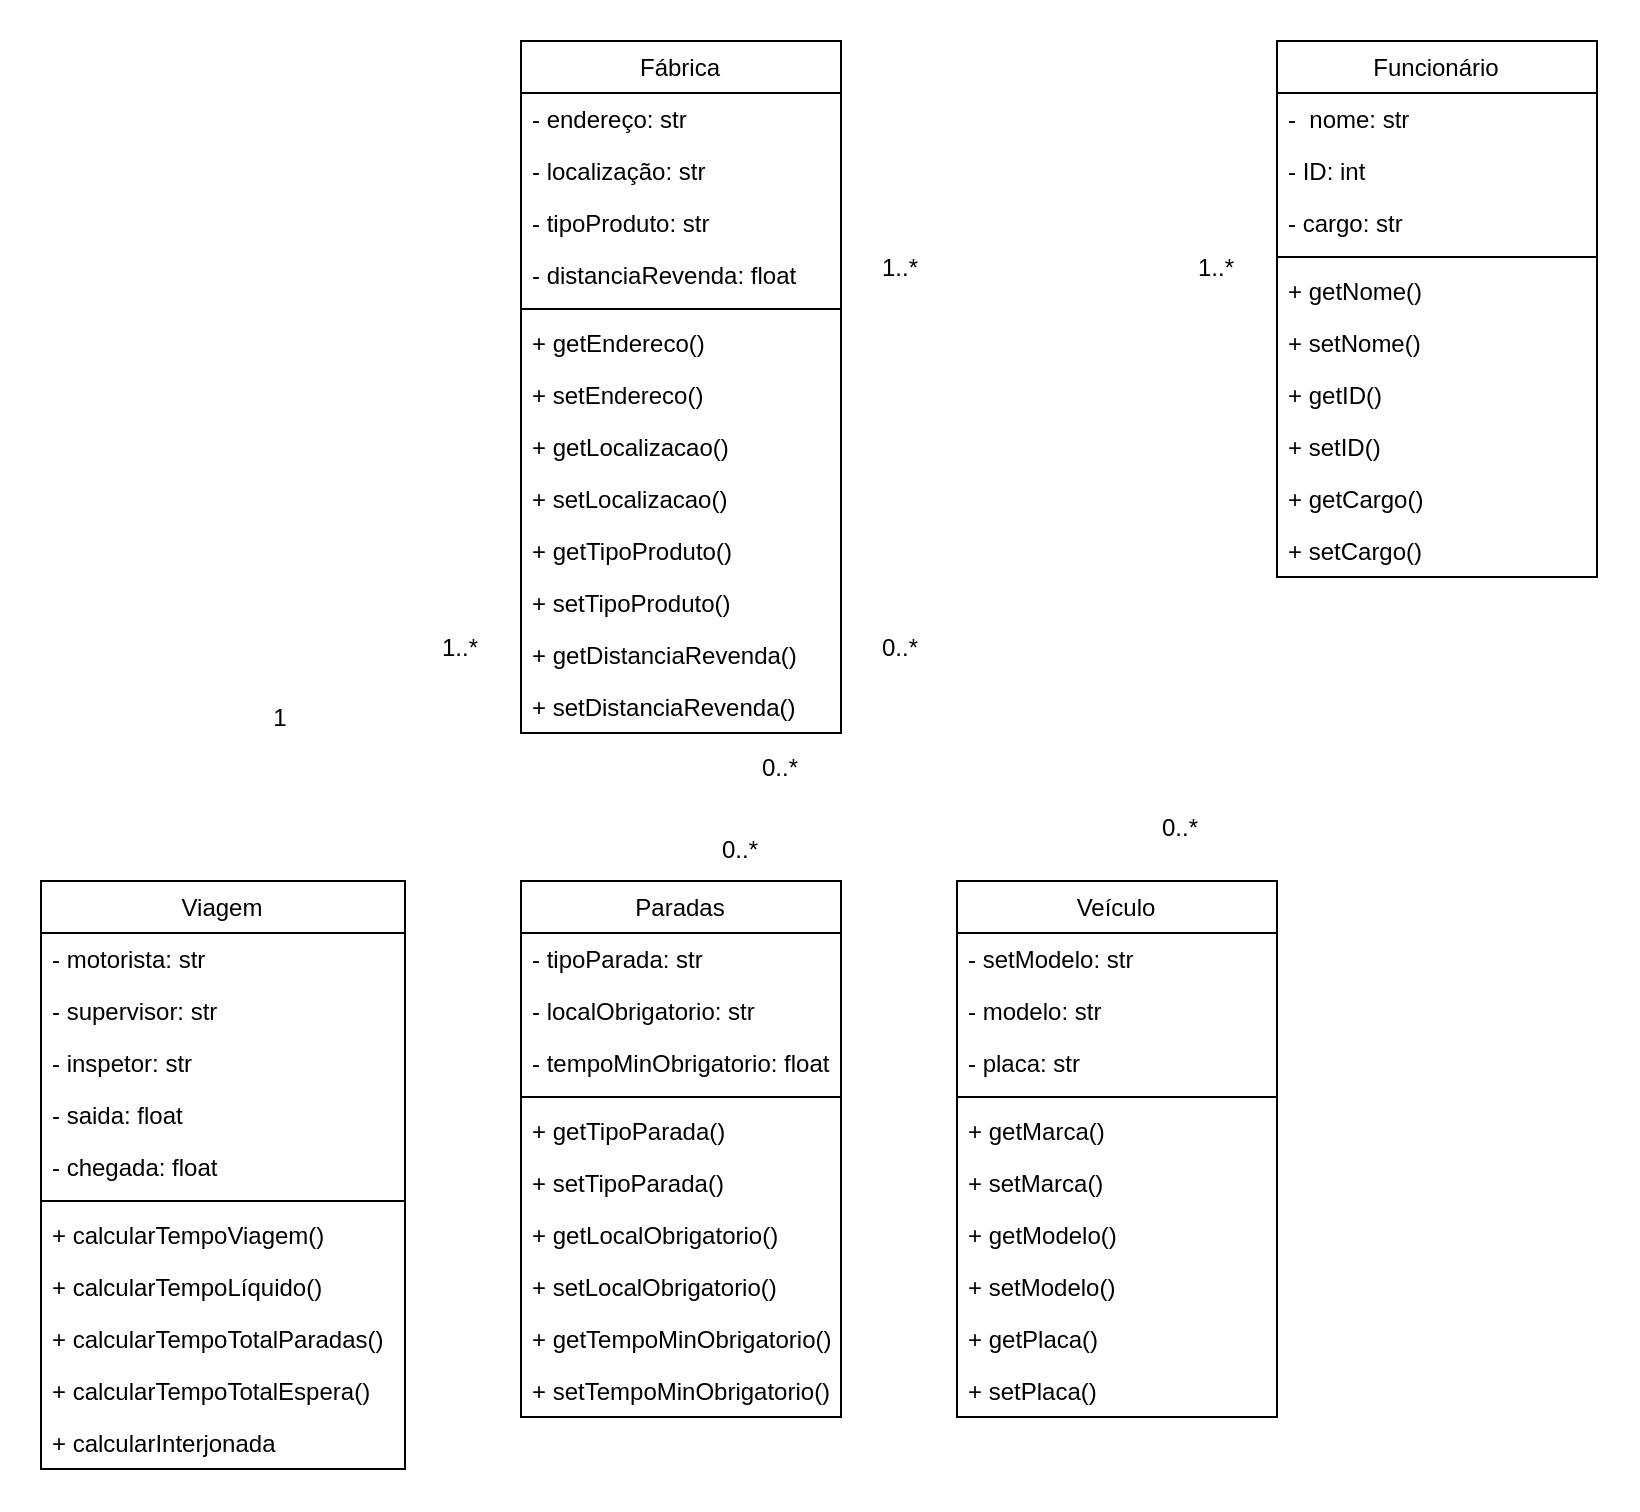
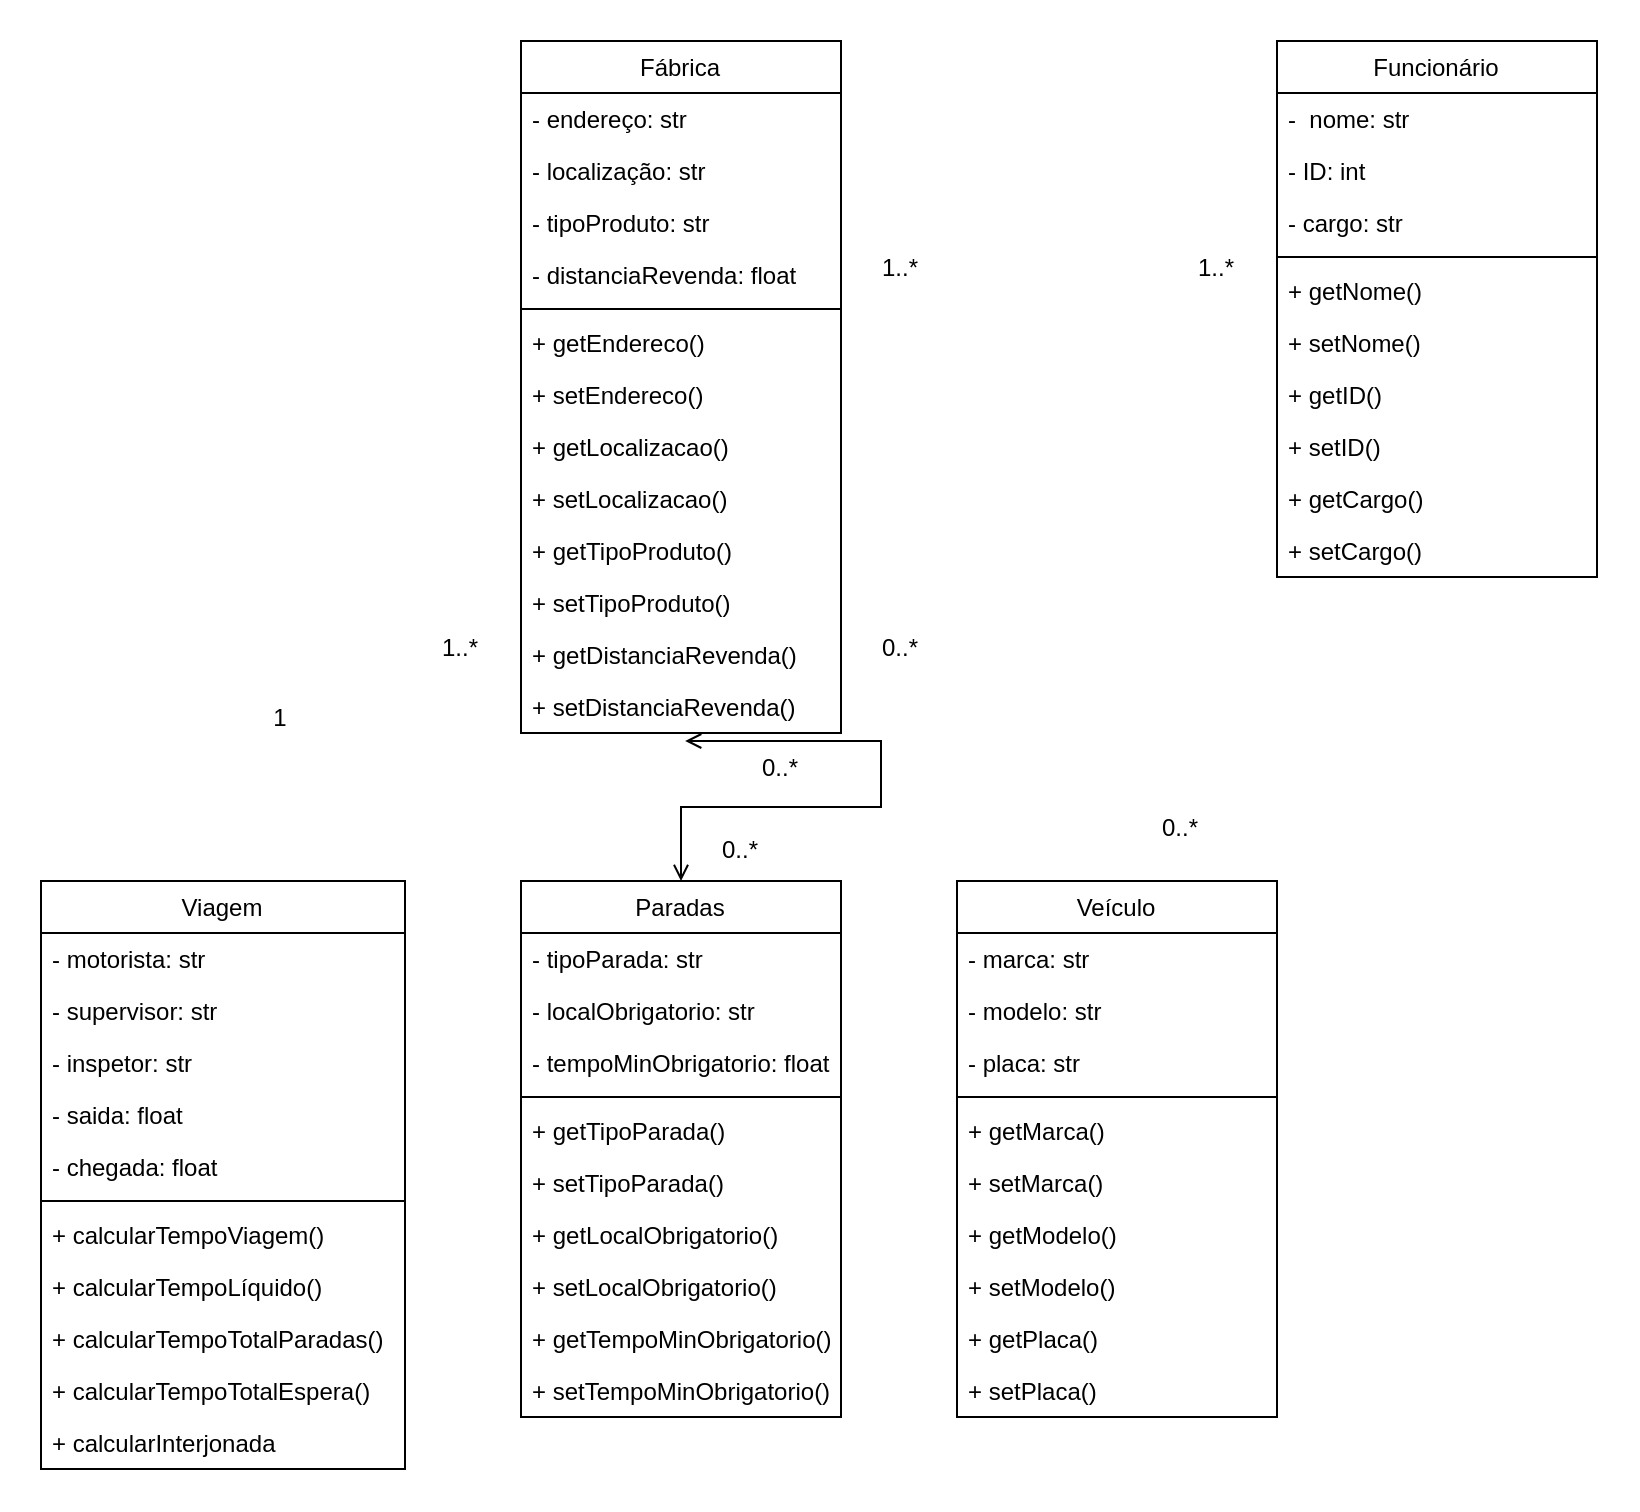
edge "+ setDistanciaRevenda()" -- "Paradas": added
node "- setModelo: str": label "- setModelo: str" -> "- marca: str"
